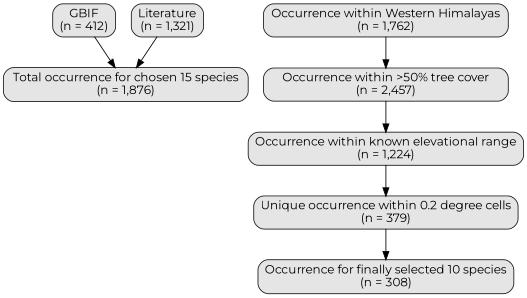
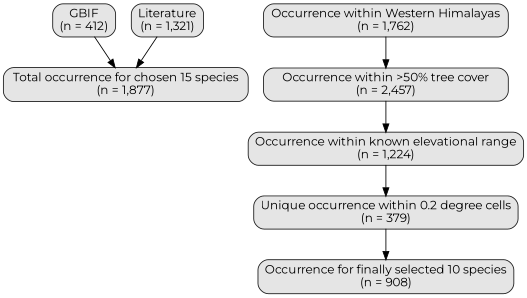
node "Total occurrence for chosen 15 species (n = 1,876)": label "Total occurrence for chosen 15 species (n = 1,876)" -> "Total occurrence for chosen 15 species (n = 1,877)"
node "Occurrence for finally selected 10 species (n = 308)": label "Occurrence for finally selected 10 species (n = 308)" -> "Occurrence for finally selected 10 species (n = 908)"
